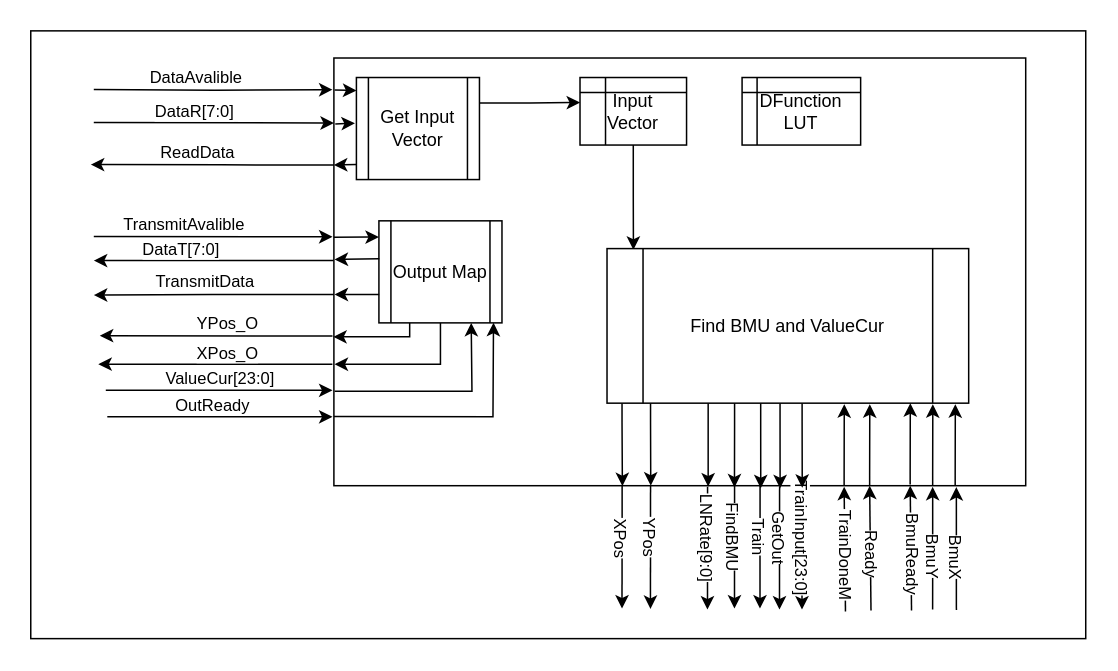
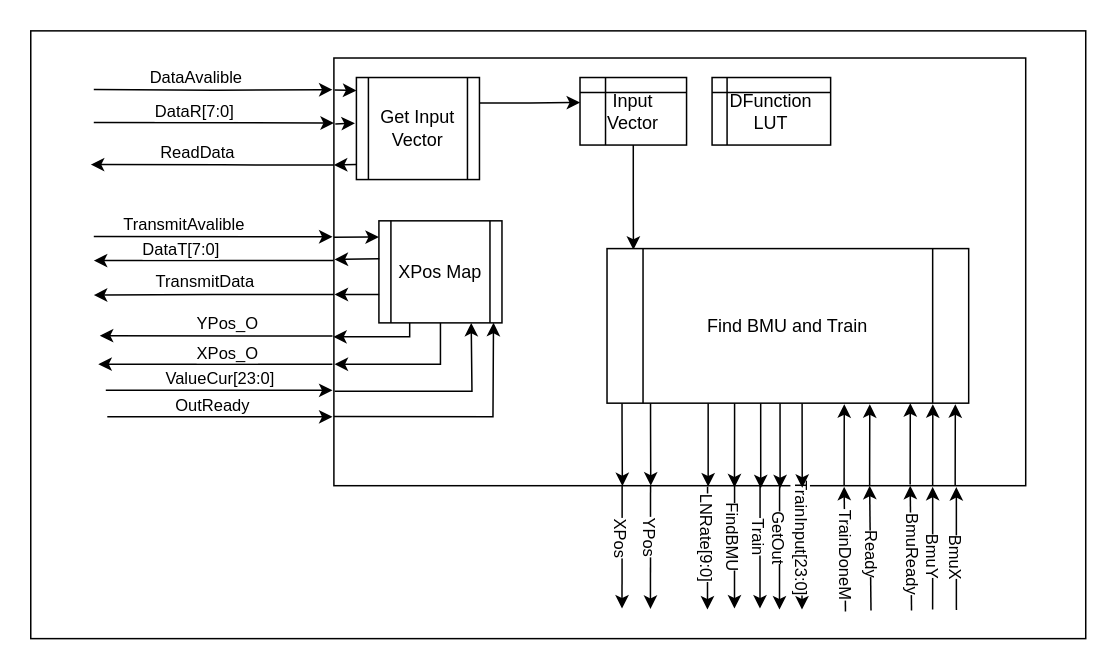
node "DFunction LUT": moved (801, 111) -> (771, 111)
node "Output Map": label "Output Map" -> "XPos Map"
node "Find BMU and ValueCur": label "Find BMU and ValueCur" -> "Find BMU and Train"
